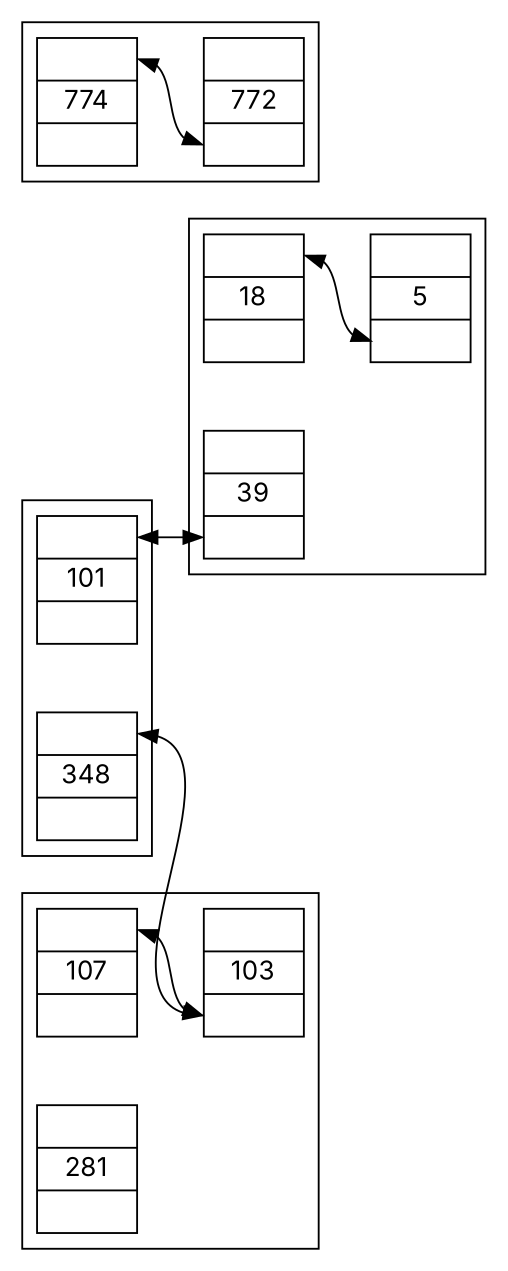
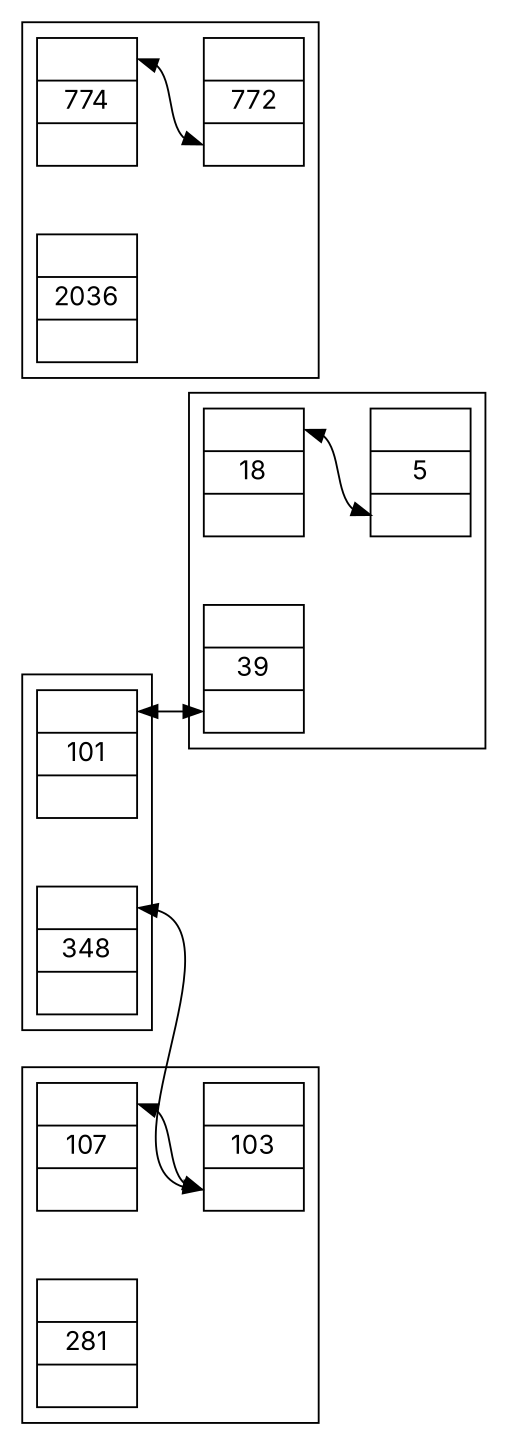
node "2036": added
